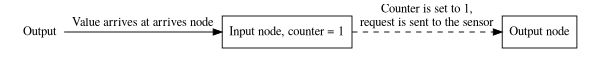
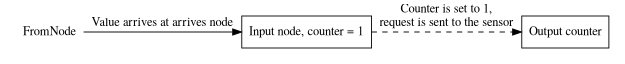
node "Output": label "Output" -> "FromNode"
node "Output node": label "Output node" -> "Output counter"
